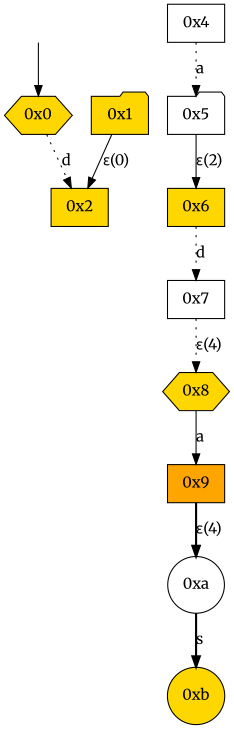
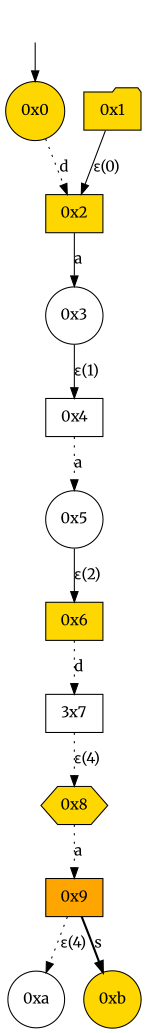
node "0x0": shape hexagon -> circle
node "0x5": shape folder -> circle
node "0x7": label "0x7" -> "3x7"
node "0x3": added
edge "0x8" -> "0x9": style solid -> dotted
edge "0x9" -> "0xa": style bold -> dotted
edge "0xa" -> "0xb": now "0x9" -> "0xb"
